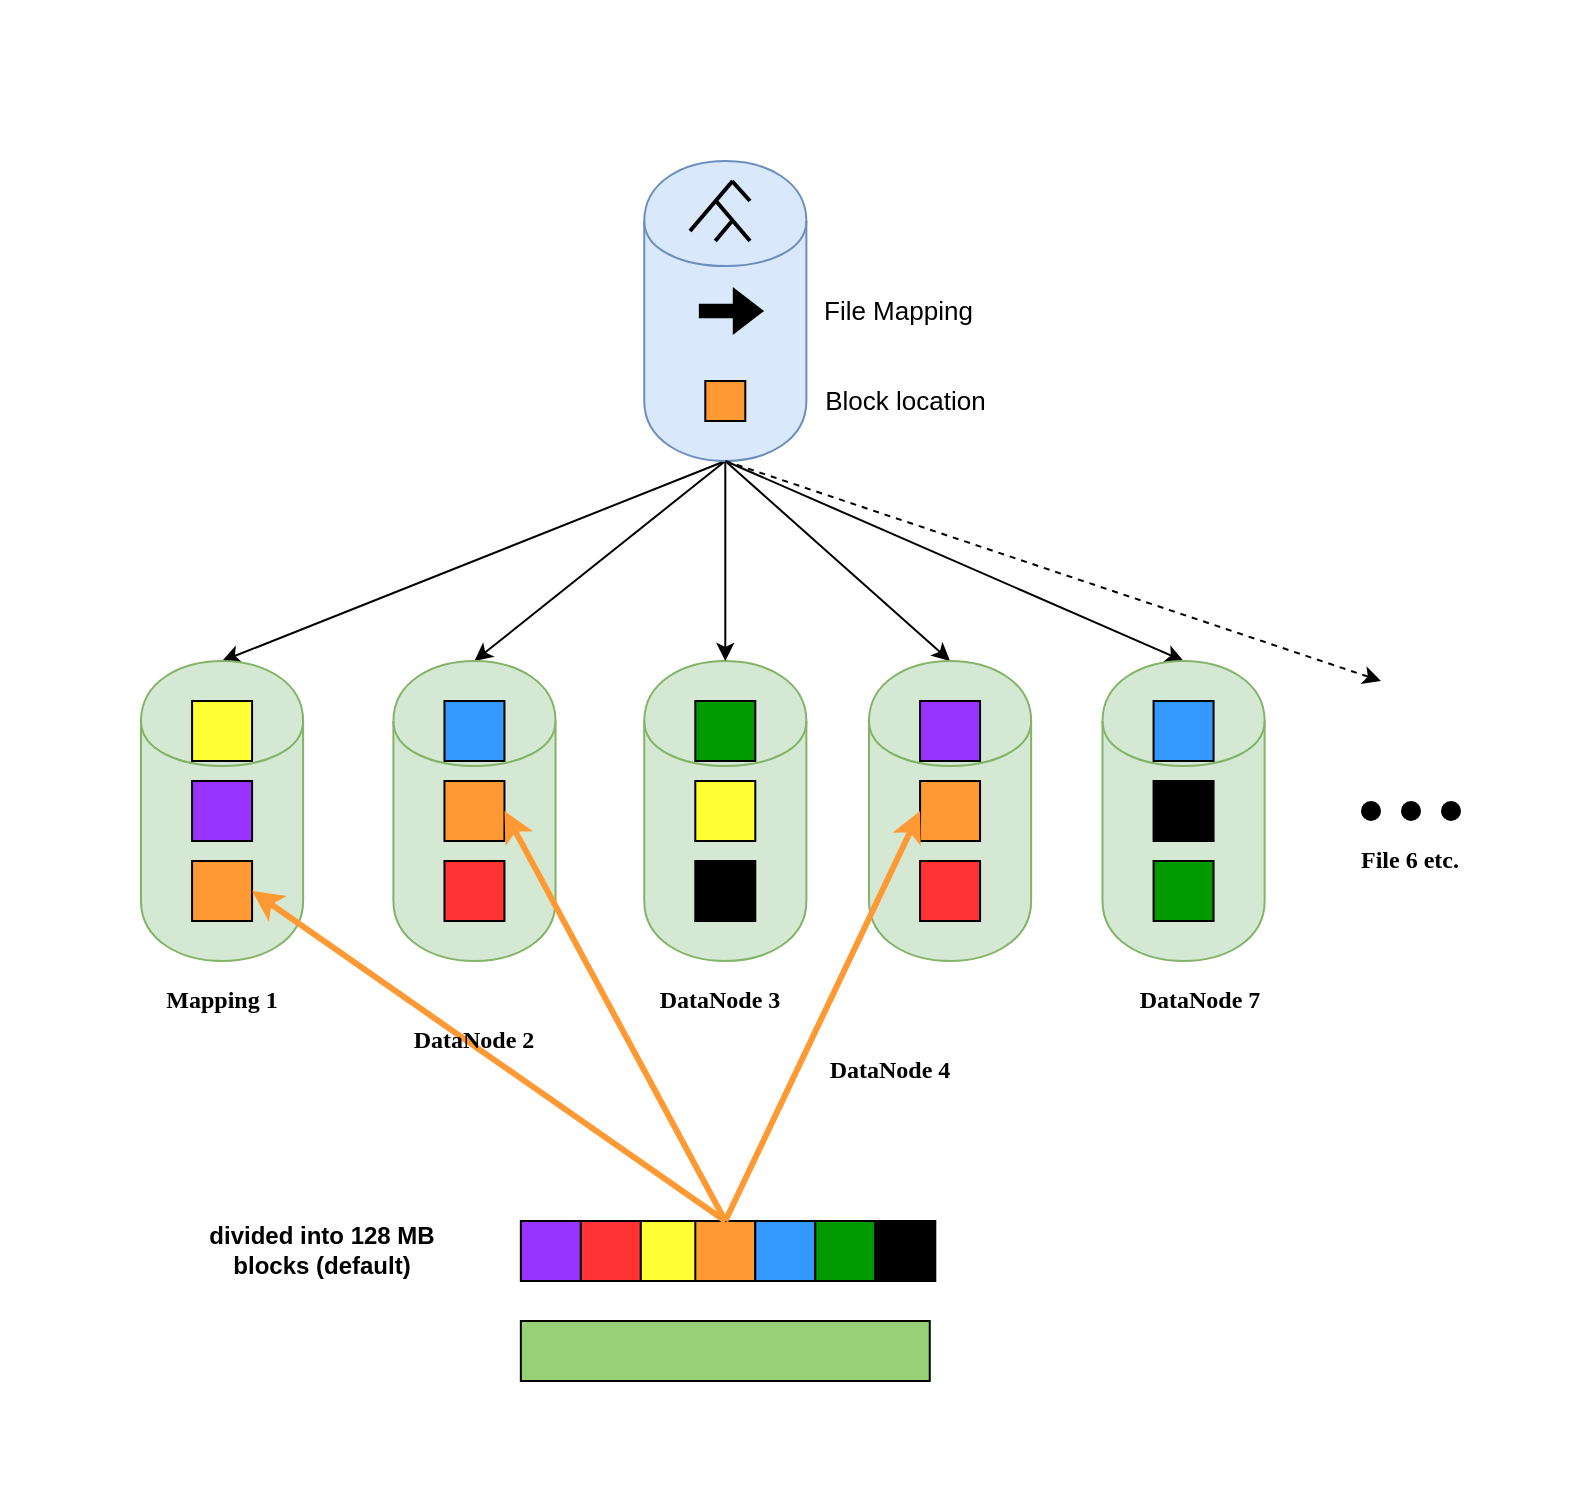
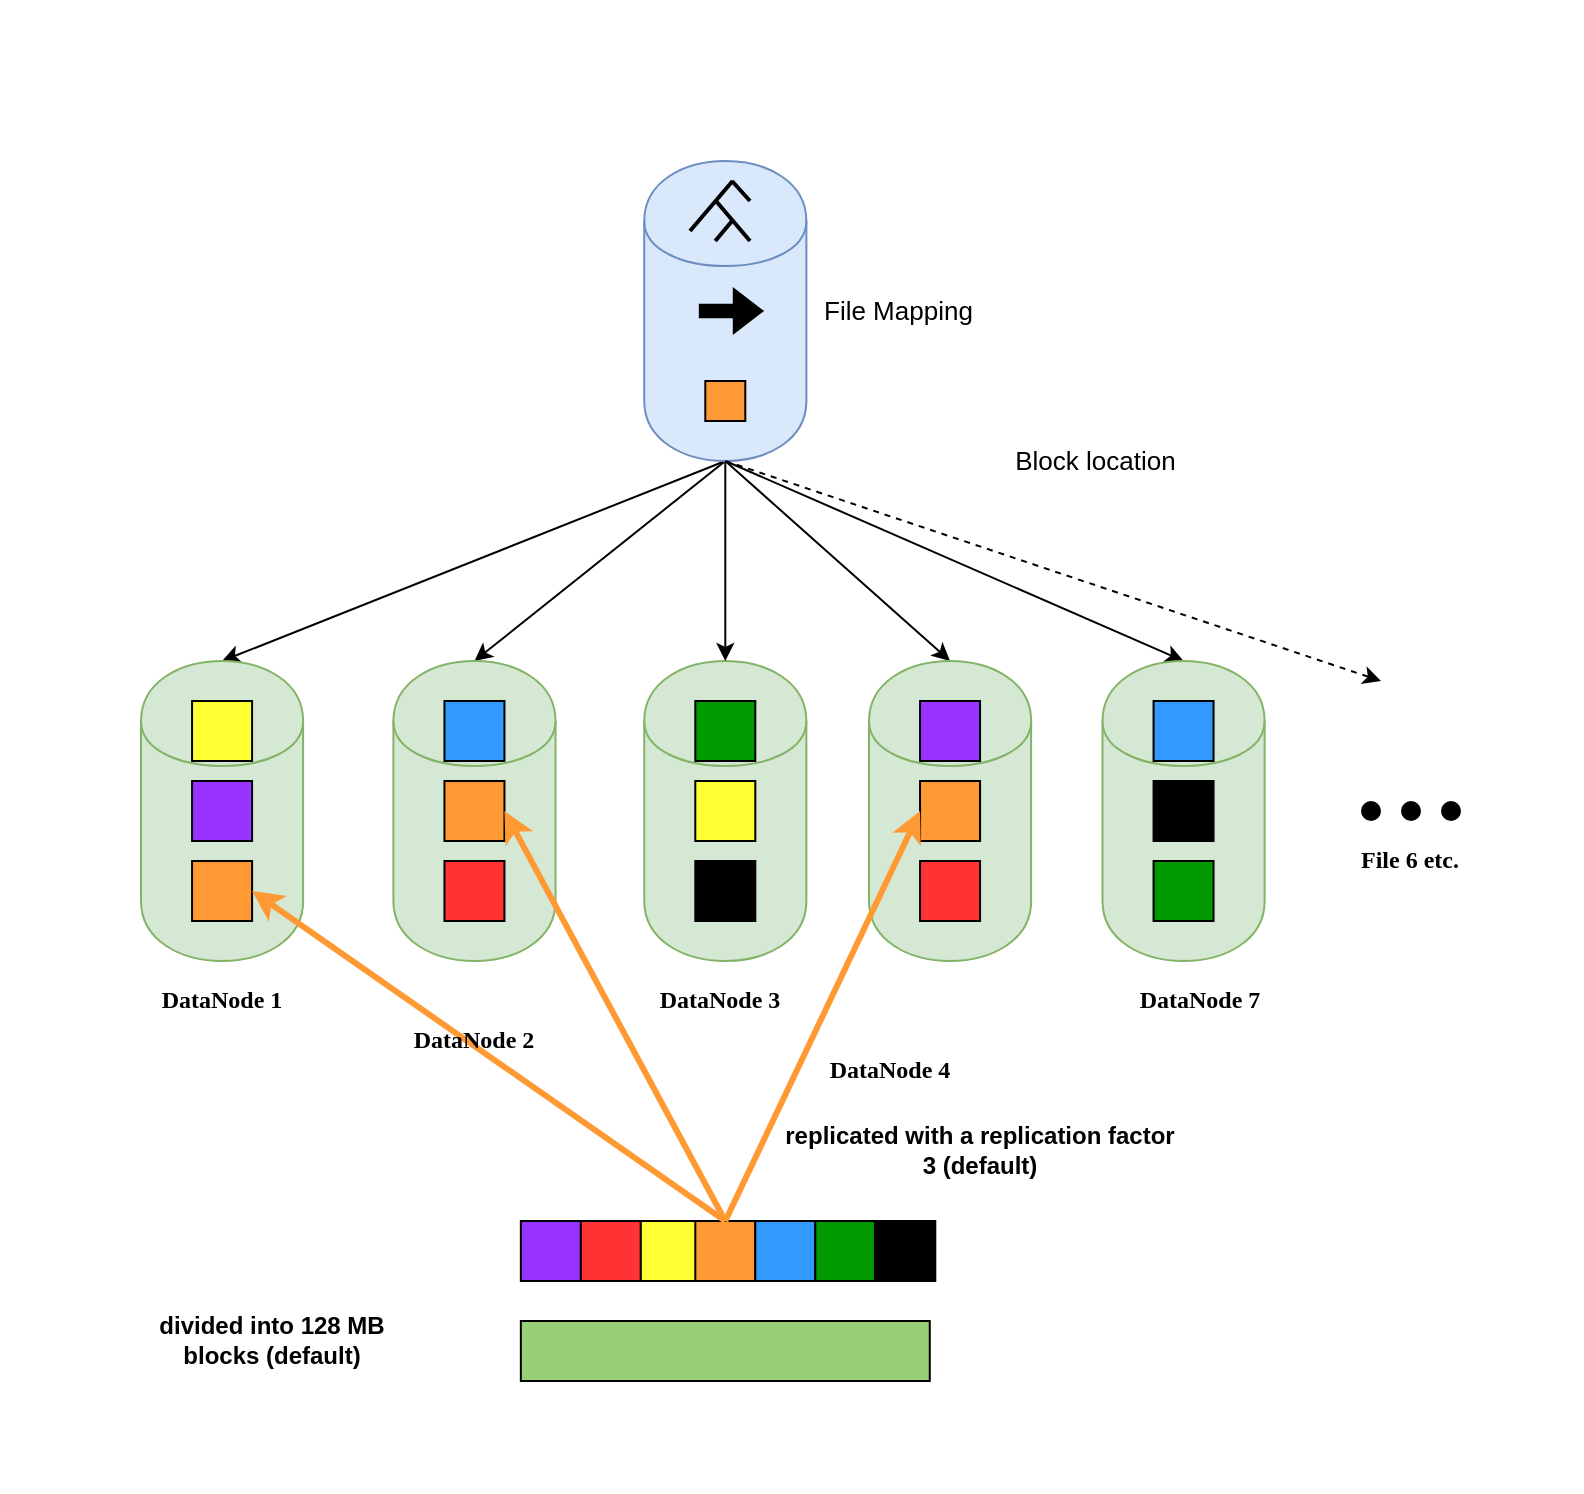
node "Block location": moved (923, 401) -> (1113, 461)
node "Mapping 1": label "Mapping 1" -> "DataNode 1"
node "replicated with a replication factor 3 (default)": added
node "divided into 128 MB blocks (default)": moved (323, 1251) -> (273, 1341)
